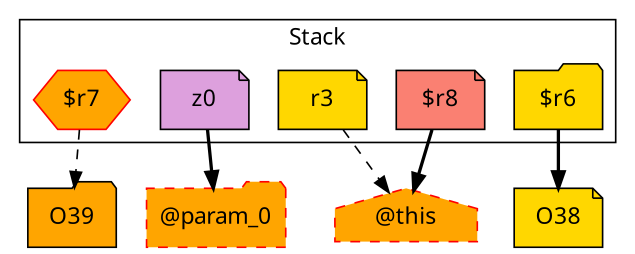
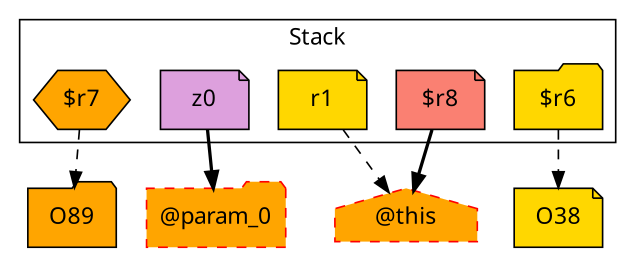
node "$r7": color red -> black
node "r3": label "r3" -> "r1"
edge "$r6" -> "O38": style bold -> dashed
node "O39": label "O39" -> "O89"
